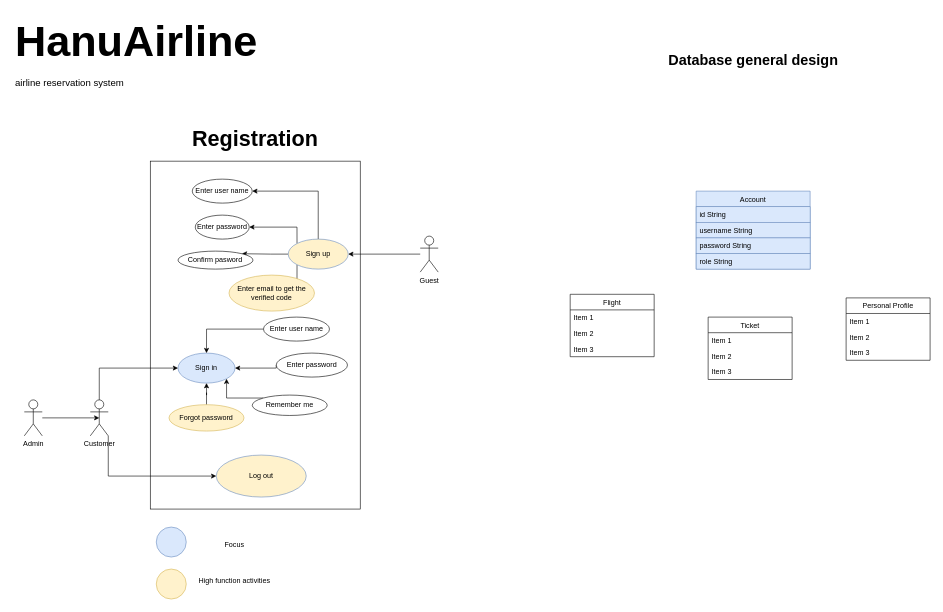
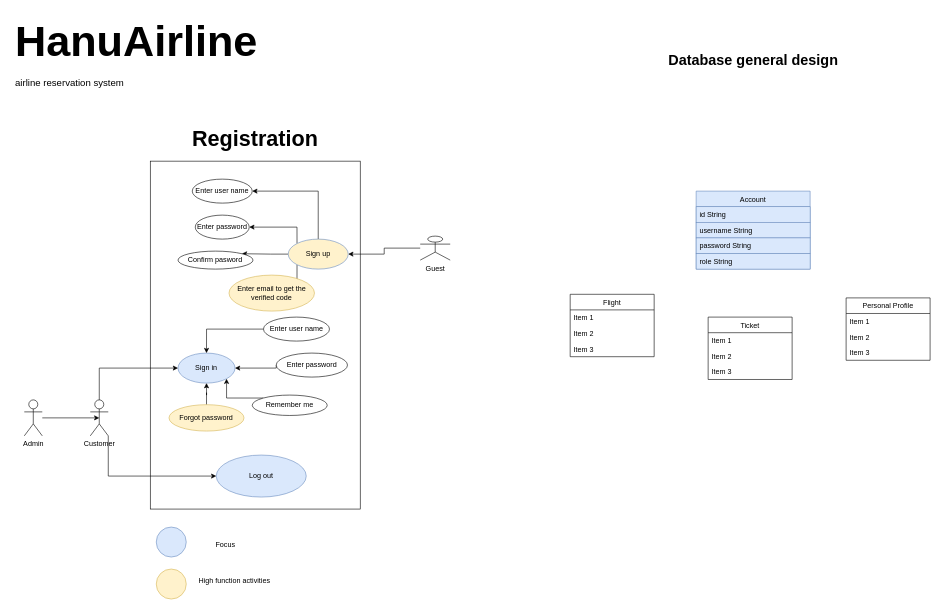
node "Guest": size 18x36 -> 30x24
node "Log out": fillcolor #fff2cc -> #dae8fc
node "Focus": moved (234, 545) -> (225, 545)
